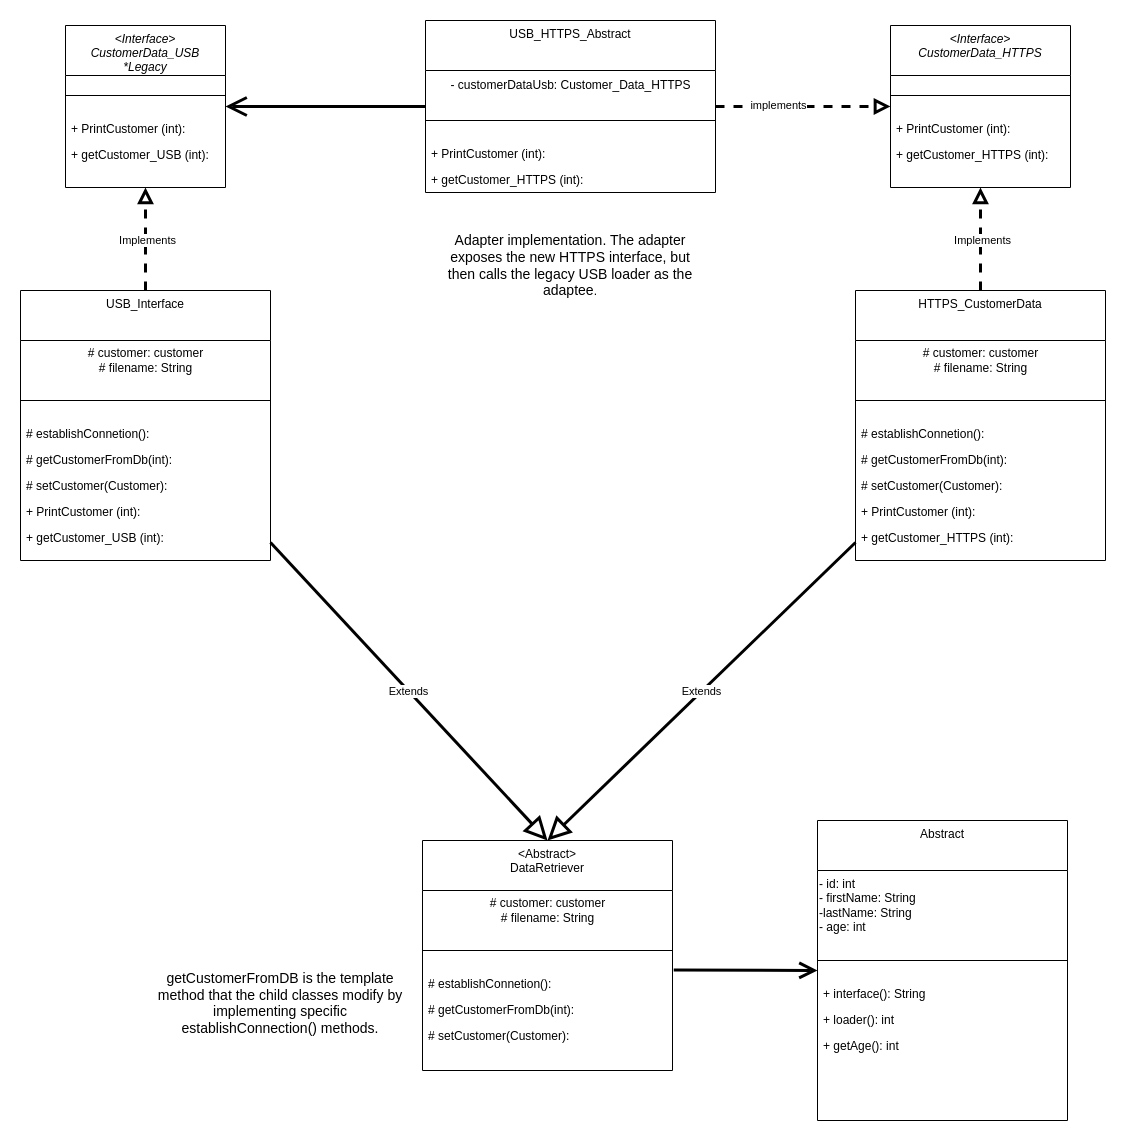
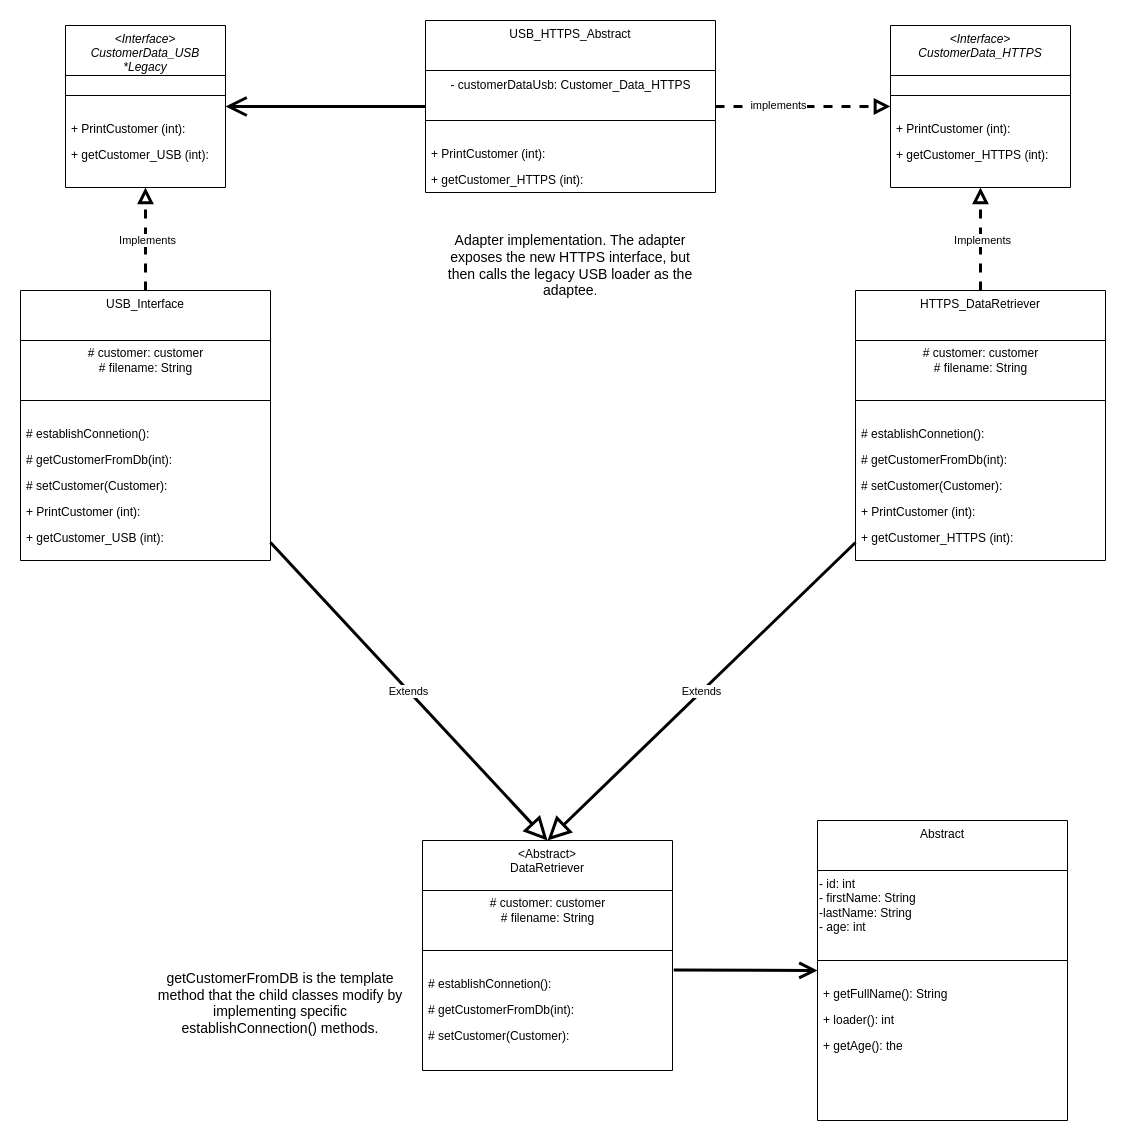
node "HTTPS_CustomerData": label "HTTPS_CustomerData" -> "HTTPS_DataRetriever"
node "+ interface(): String": label "+ interface(): String" -> "+ getFullName(): String"
node "+ getAge(): int": label "+ getAge(): int" -> "+ getAge(): the"
